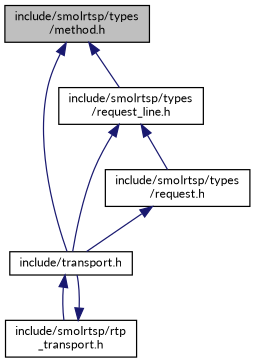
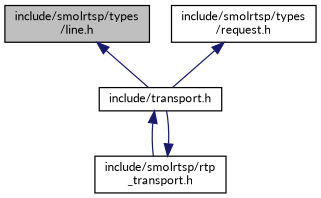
node "include/smolrtsp/types /method.h": label "include/smolrtsp/types /method.h" -> "include/smolrtsp/types /line.h"
node "include/smolrtsp/types /request_line.h": removed
